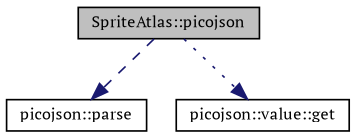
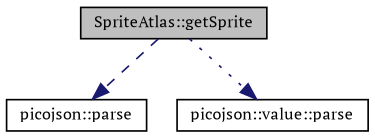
node "SpriteAtlas::picojson": label "SpriteAtlas::picojson" -> "SpriteAtlas::getSprite"
node "picojson::value::get": label "picojson::value::get" -> "picojson::value::parse"
